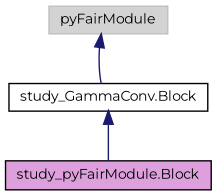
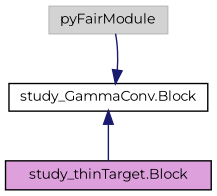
edge "study_GammaConv.Block" -> "pyFairModule": reversed
node "study_pyFairModule.Block": label "study_pyFairModule.Block" -> "study_thinTarget.Block"
